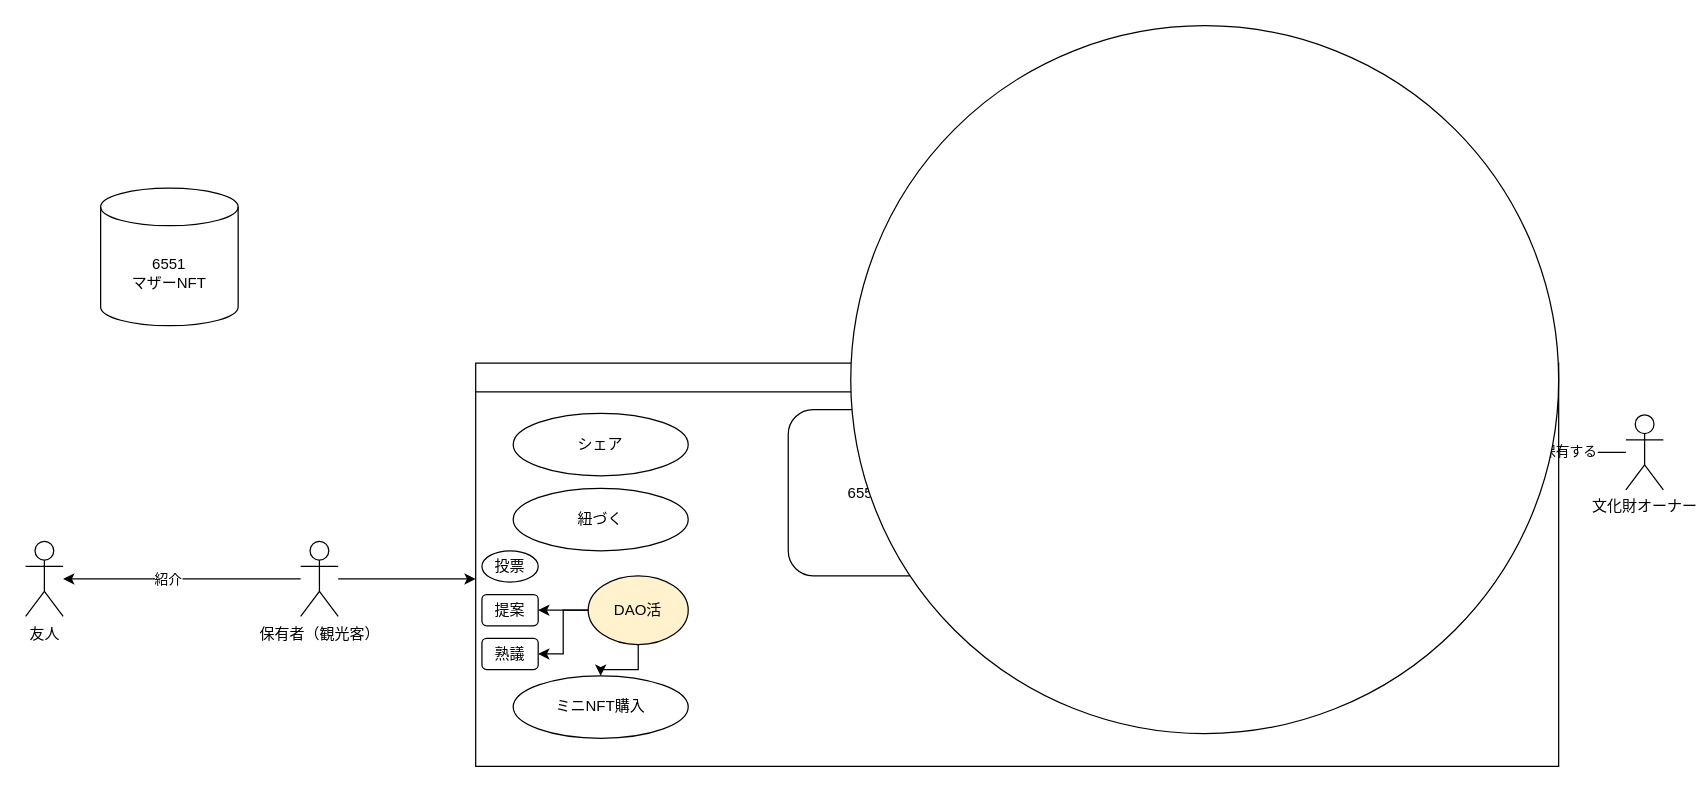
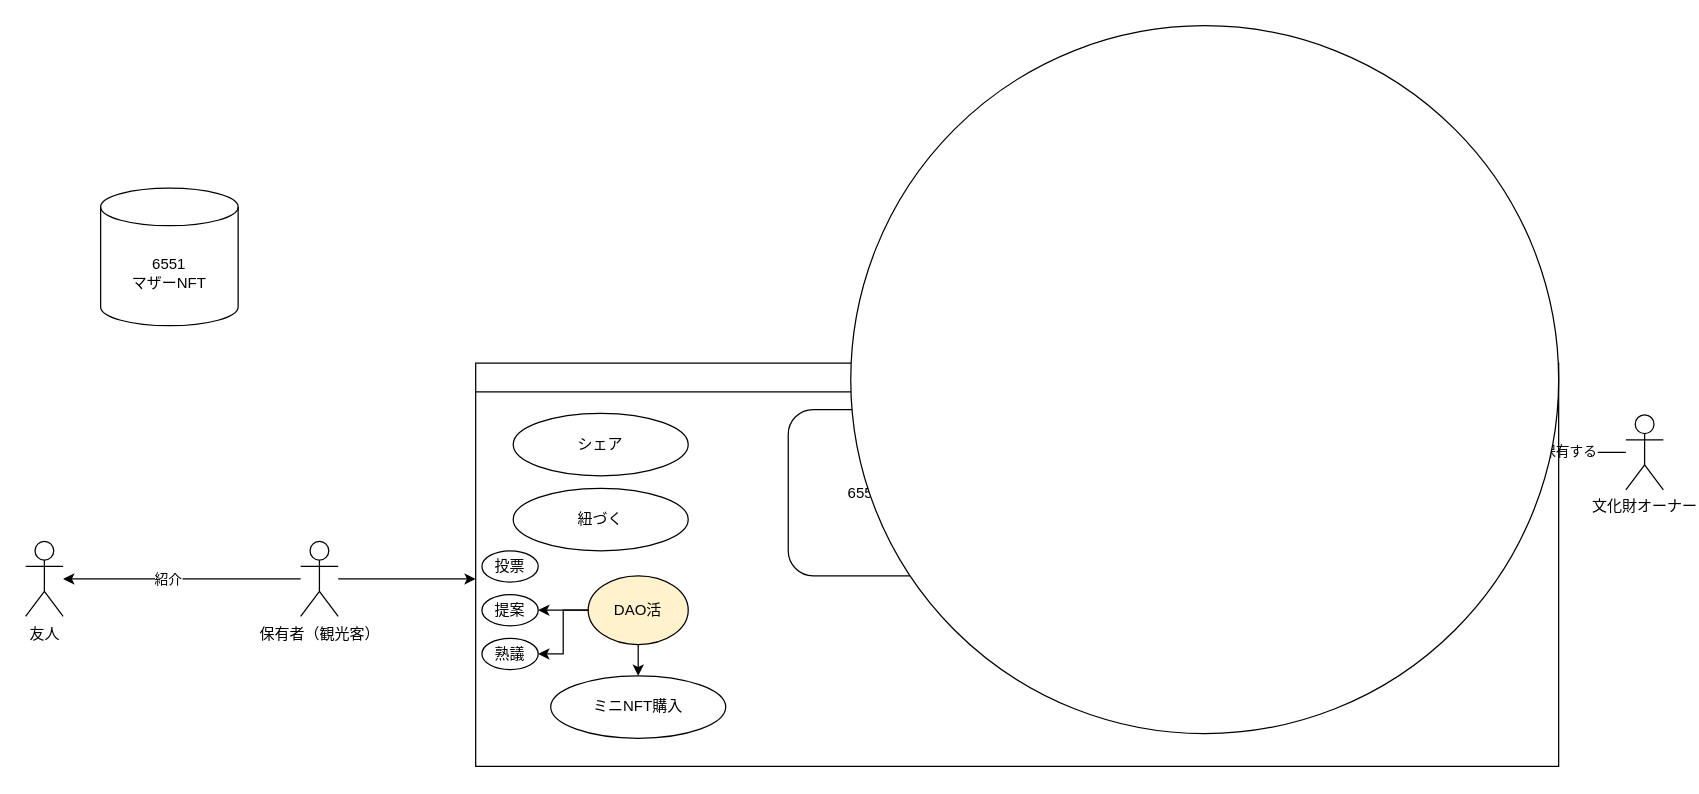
node "提案": shape rounded rectangle -> ellipse
node "熟議": shape rounded rectangle -> ellipse
node "ミニNFT購入": moved (601, 707) -> (638, 707)
